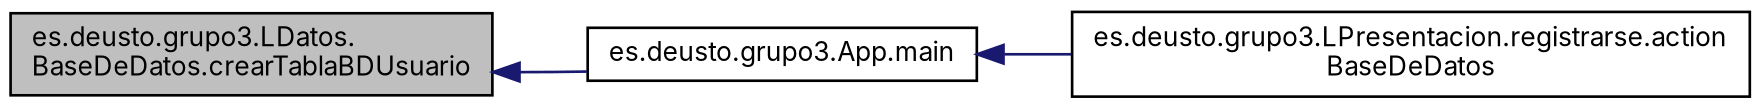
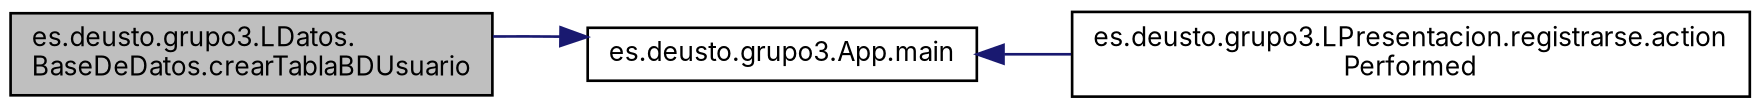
node "es.deusto.grupo3.LPresentacion.registrarse.action BaseDeDatos": label "es.deusto.grupo3.LPresentacion.registrarse.action BaseDeDatos" -> "es.deusto.grupo3.LPresentacion.registrarse.action Performed"
edge "es.deusto.grupo3.App.main" -> "es.deusto.grupo3.LDatos. BaseDeDatos.crearTablaBDUsuario": reversed
